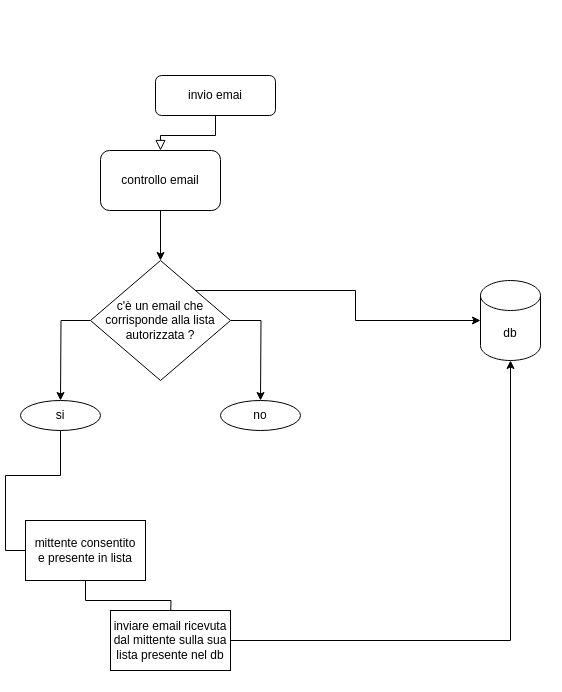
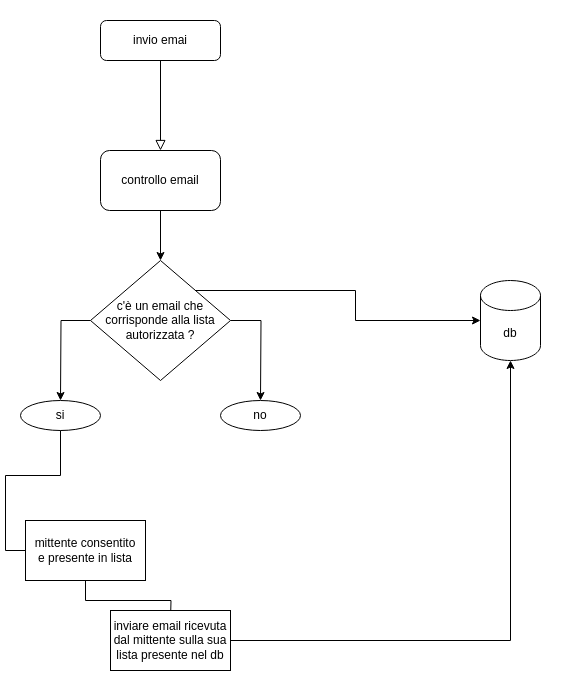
node "invio emai": moved (216, 96) -> (161, 41)
